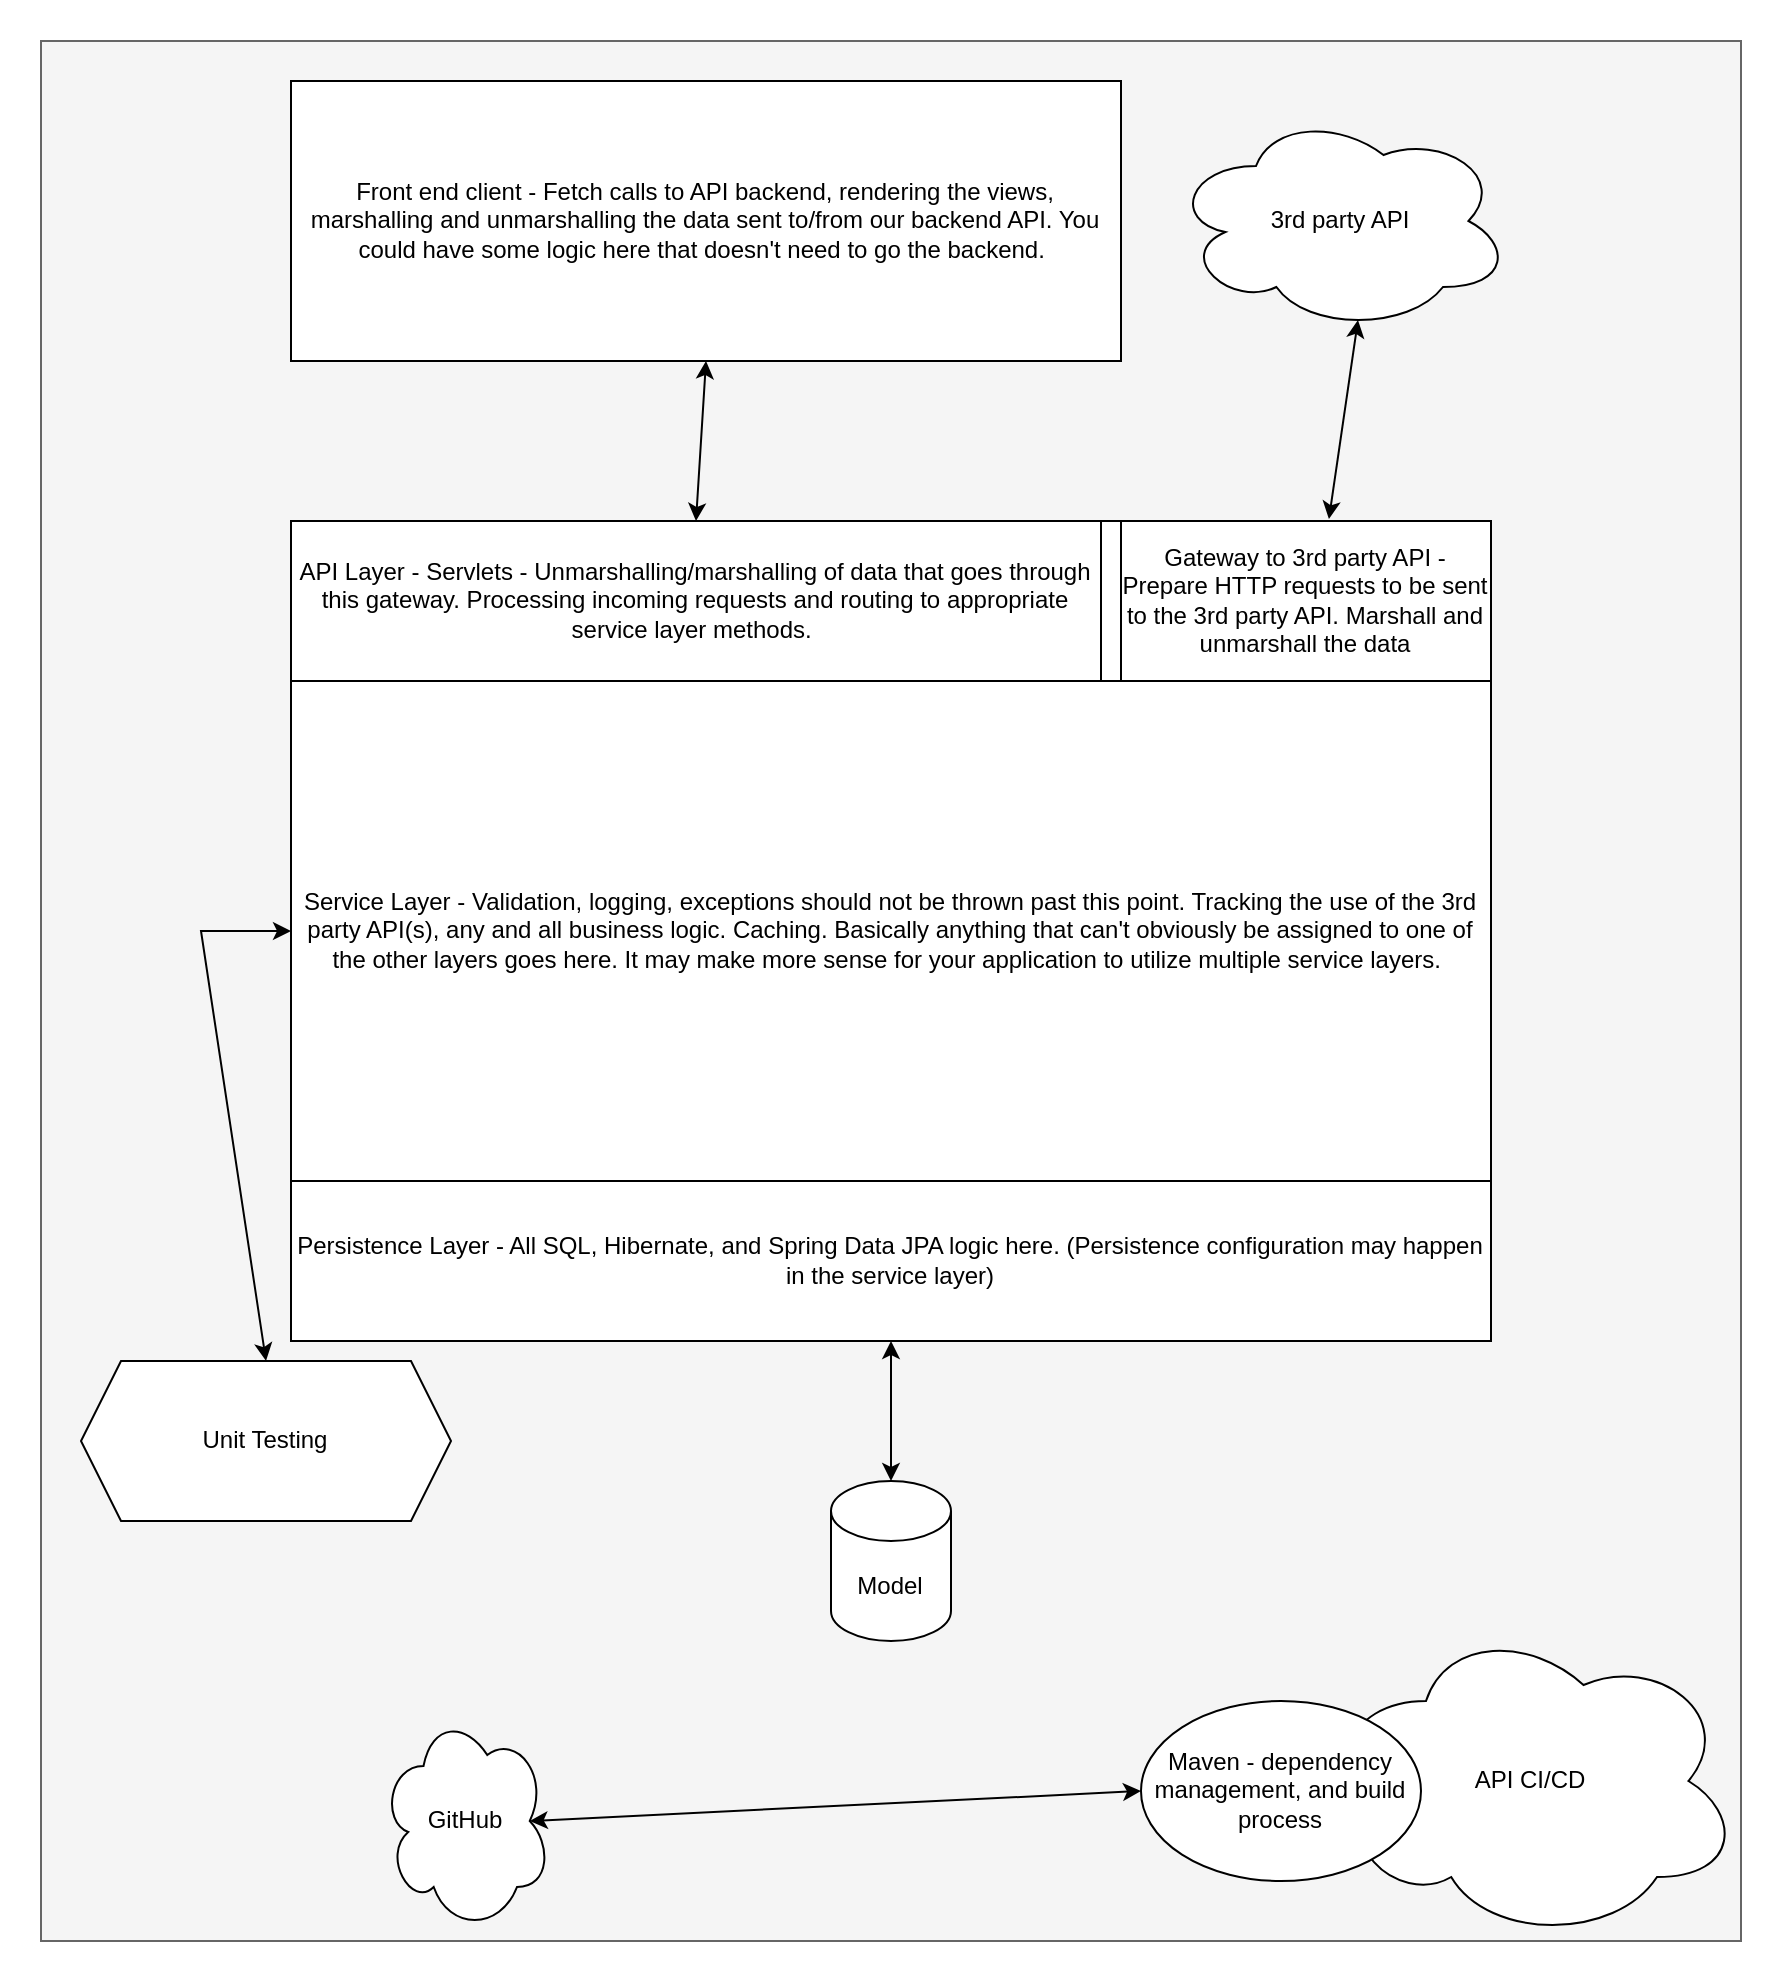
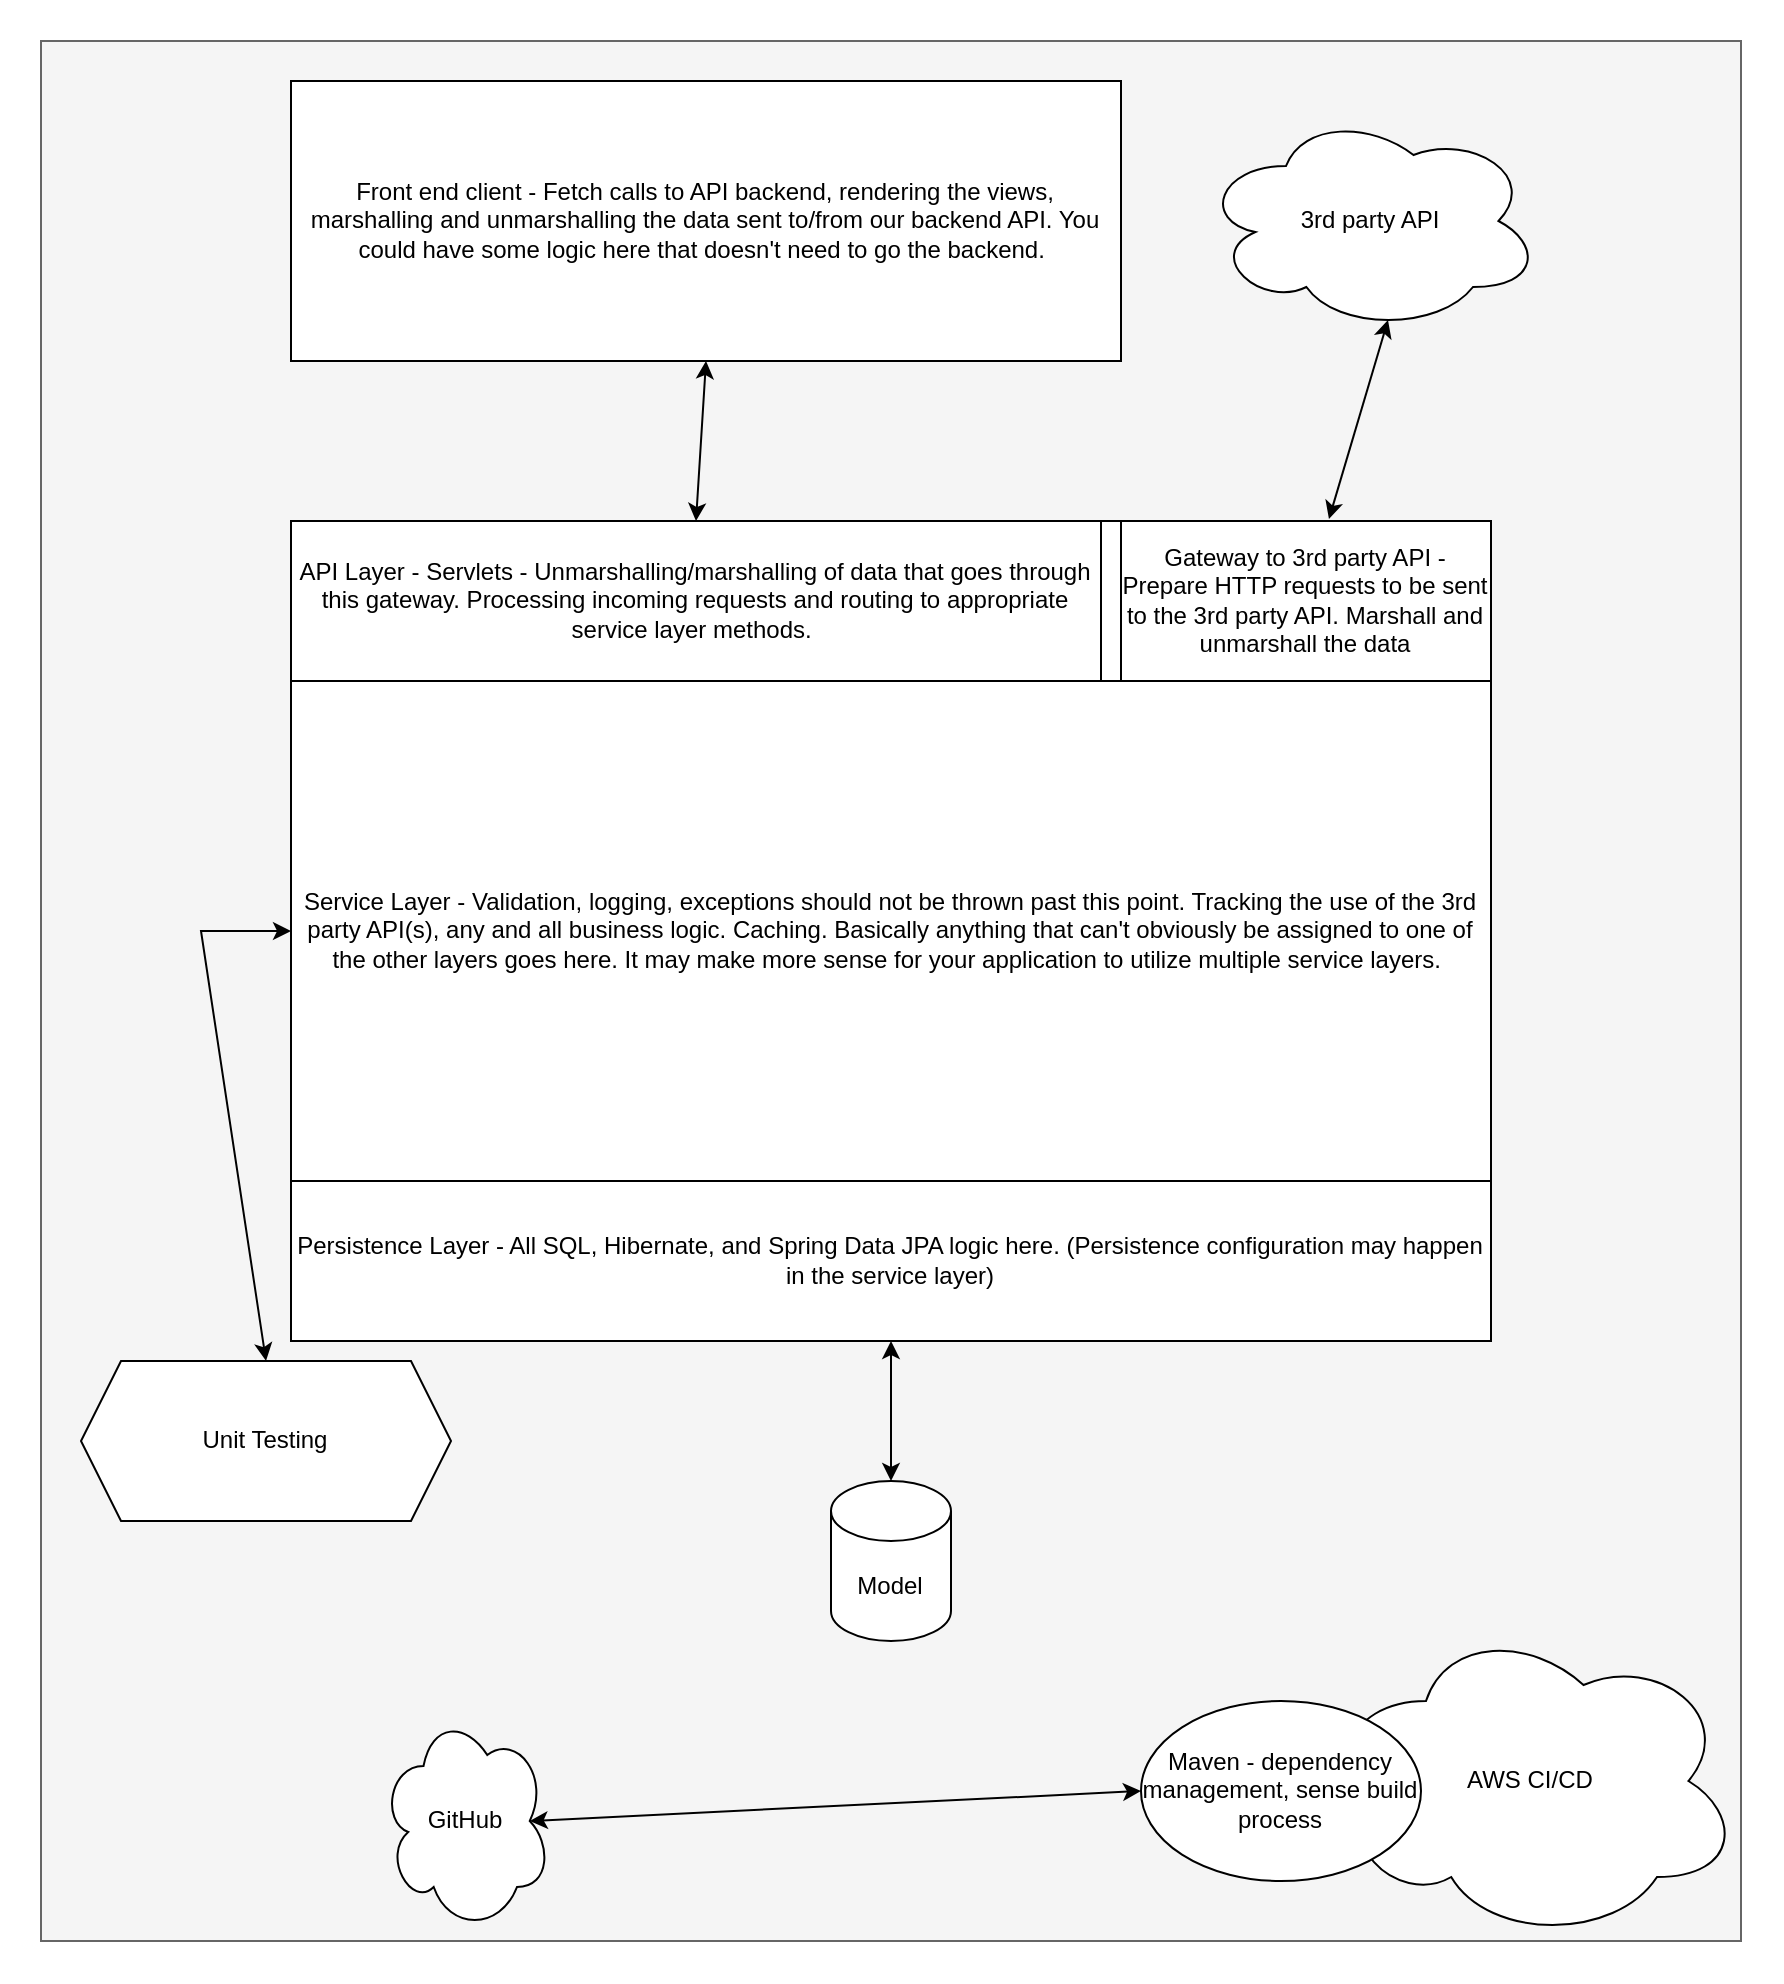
node "3rd party API": moved (1341, 221) -> (1371, 221)
node "API CI/CD": label "API CI/CD" -> "AWS CI/CD"
node "Maven - dependency management, and build process": label "Maven - dependency management, and build process" -> "Maven - dependency management, sense build process"
